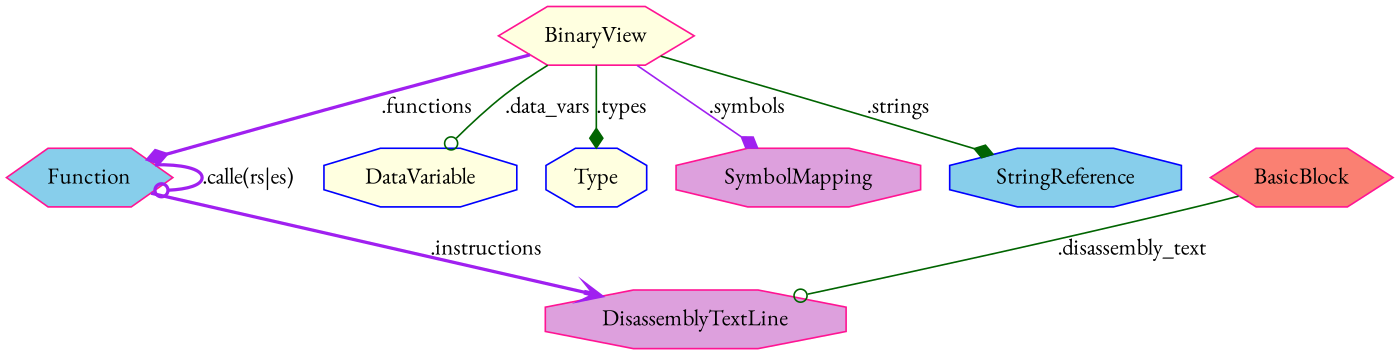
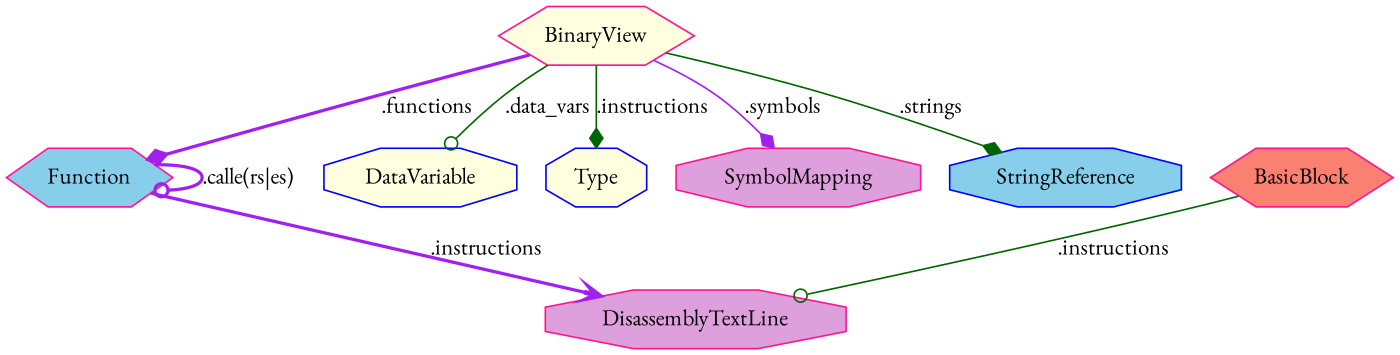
edge "BinaryView" -> "Type": label ".types" -> ".instructions"
edge "BasicBlock" -> "DisassemblyTextLine": label ".disassembly_text" -> ".instructions"
